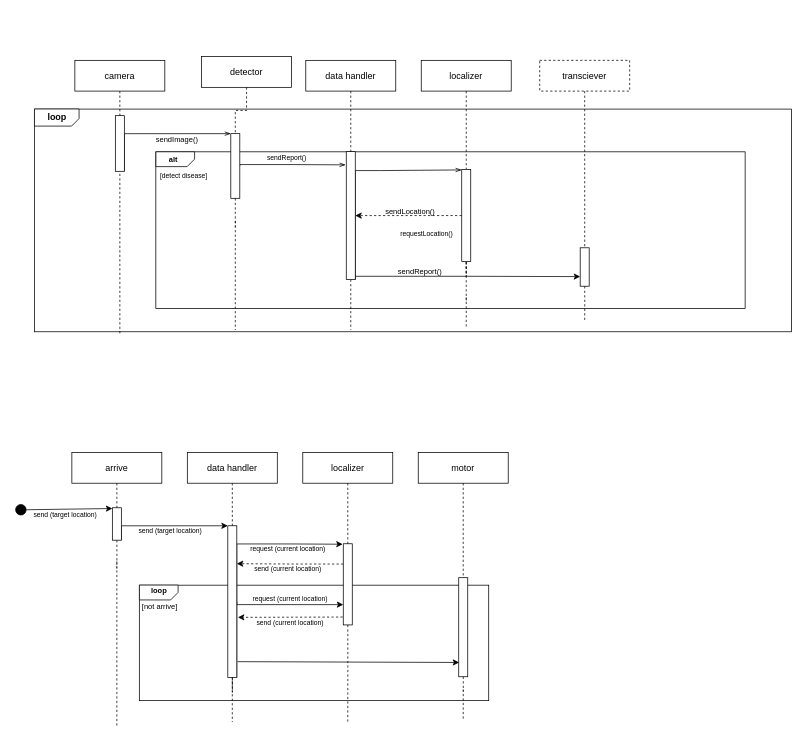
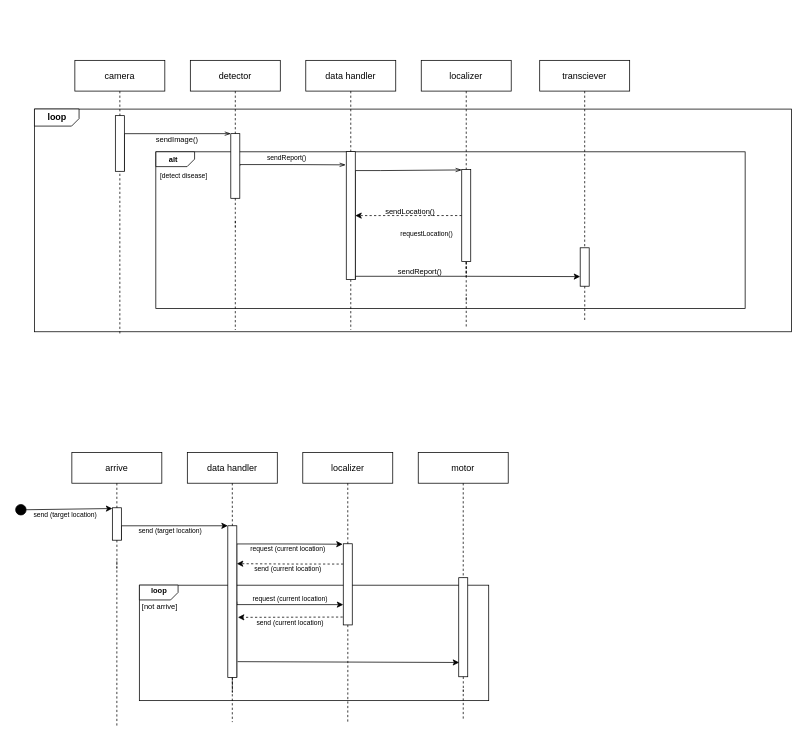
node "detector": moved (246, 72) -> (235, 76)
node "transciever": style dashed -> solid
